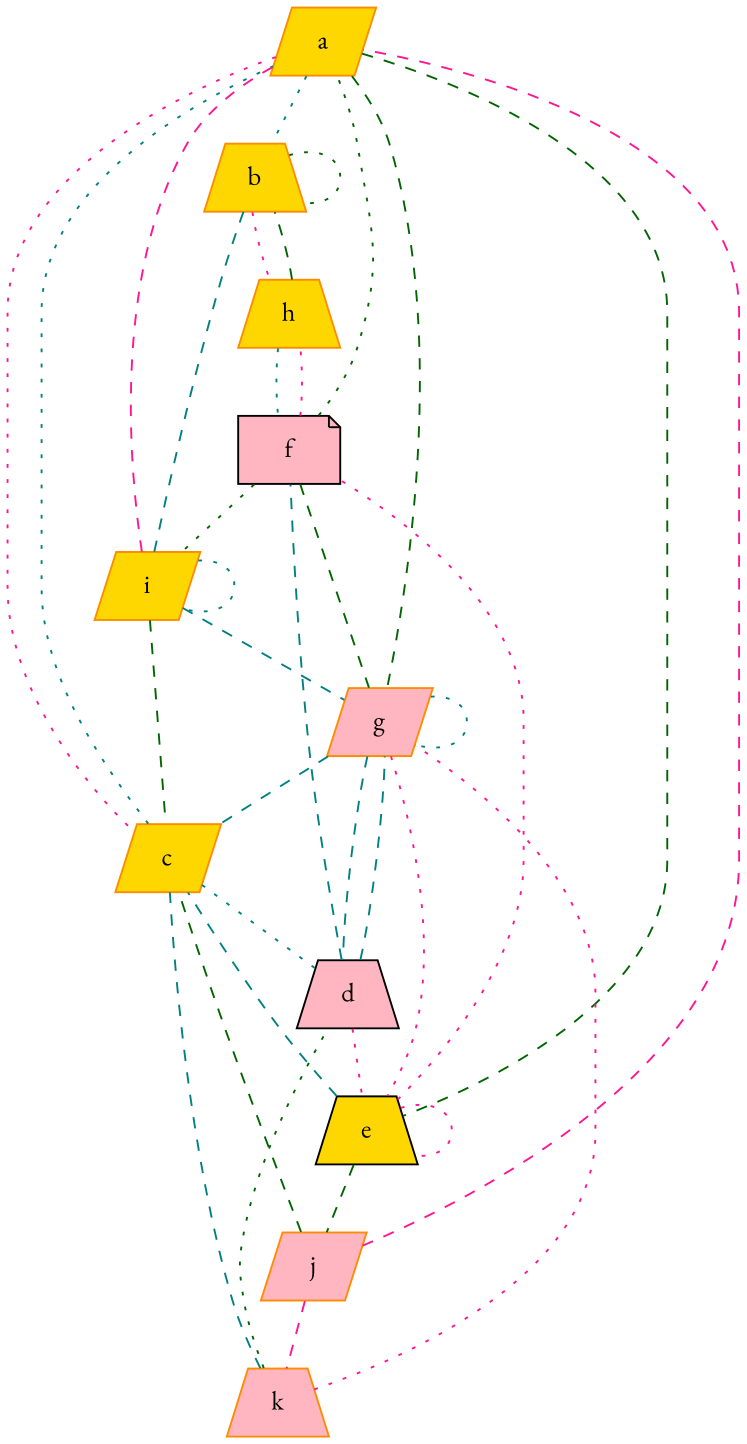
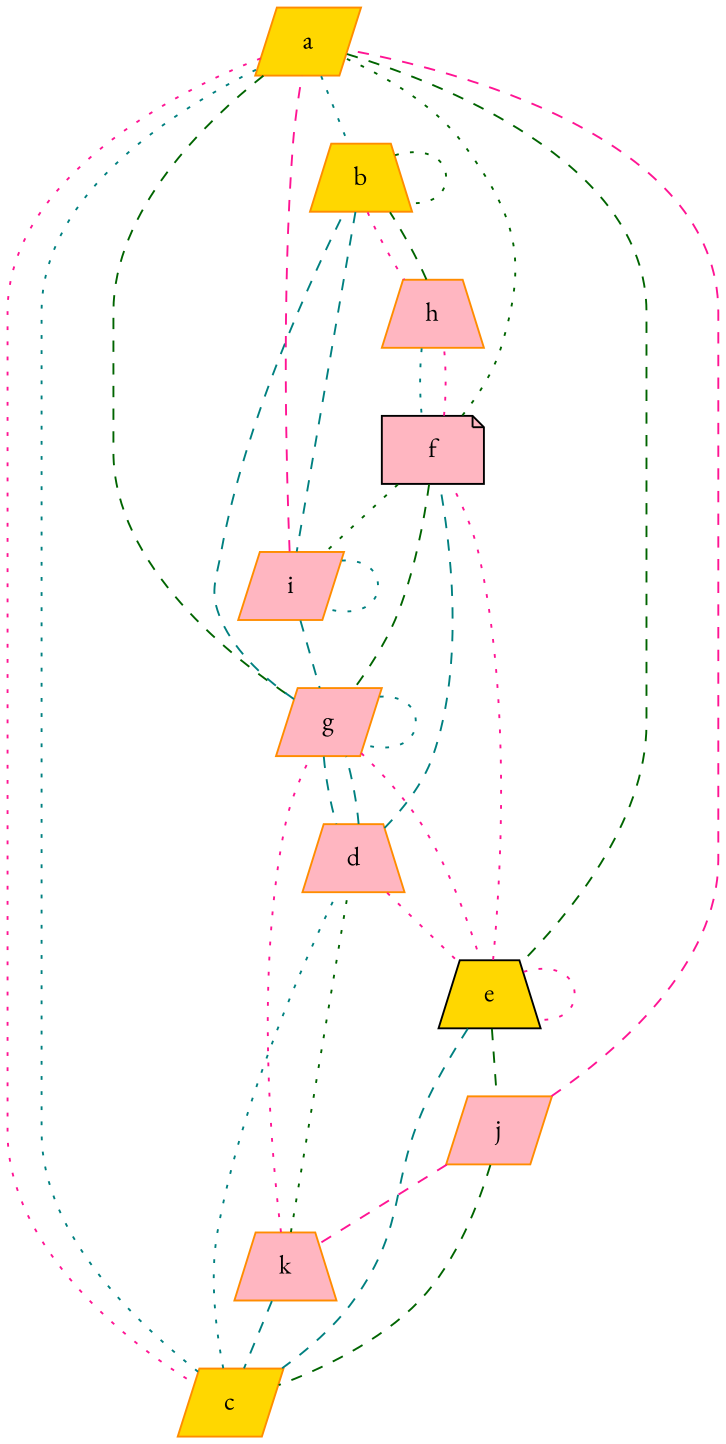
node "h": fillcolor gold -> lightpink
node "i": fillcolor gold -> lightpink
edge "i" -- "c": removed
edge "g" -- "c": now "g" -- "b"
node "d": color black -> darkorange
